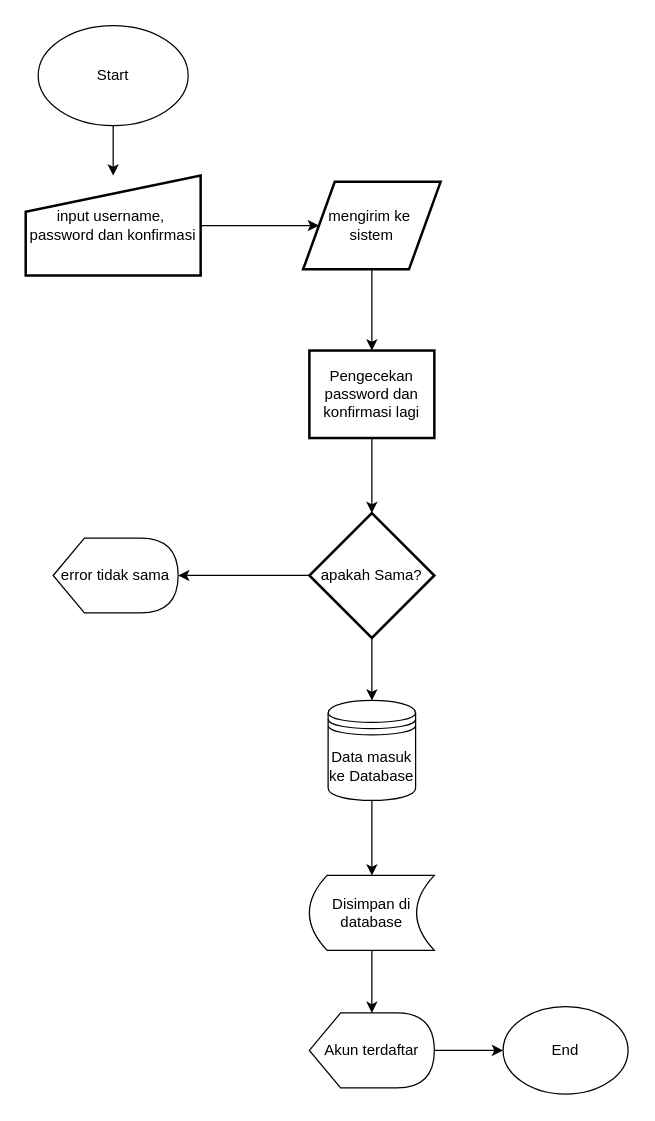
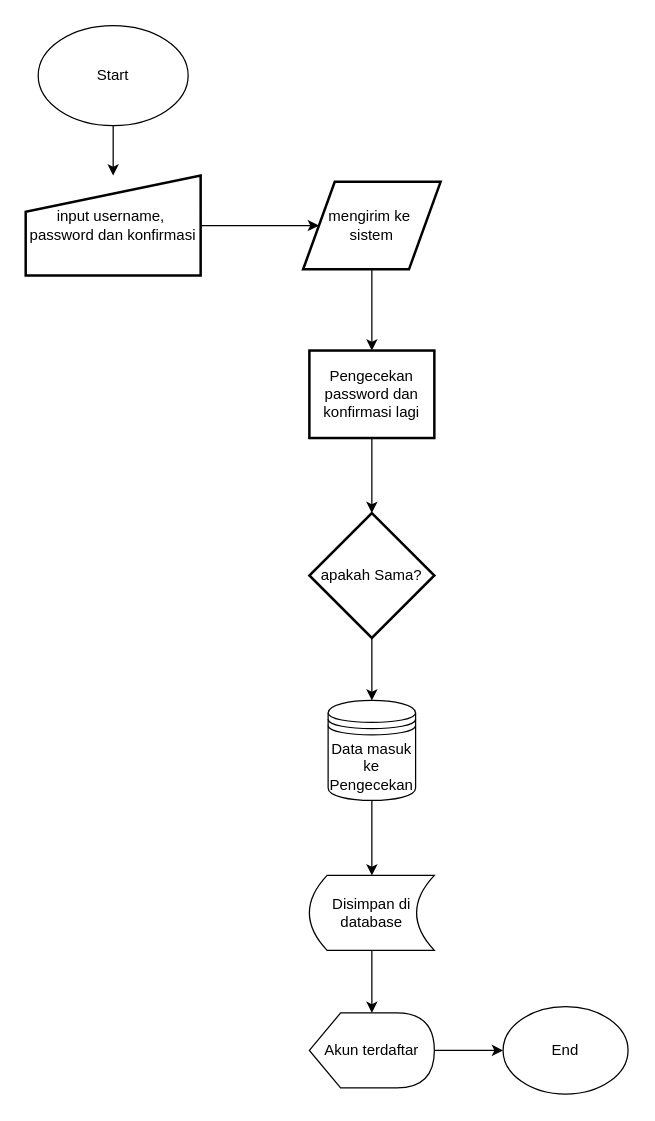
node "error tidak sama": removed
edge "apakah Sama?" -> "error tidak sama": removed
node "Data masuk ke Database": label "Data masuk ke Database" -> "Data masuk ke Pengecekan"
